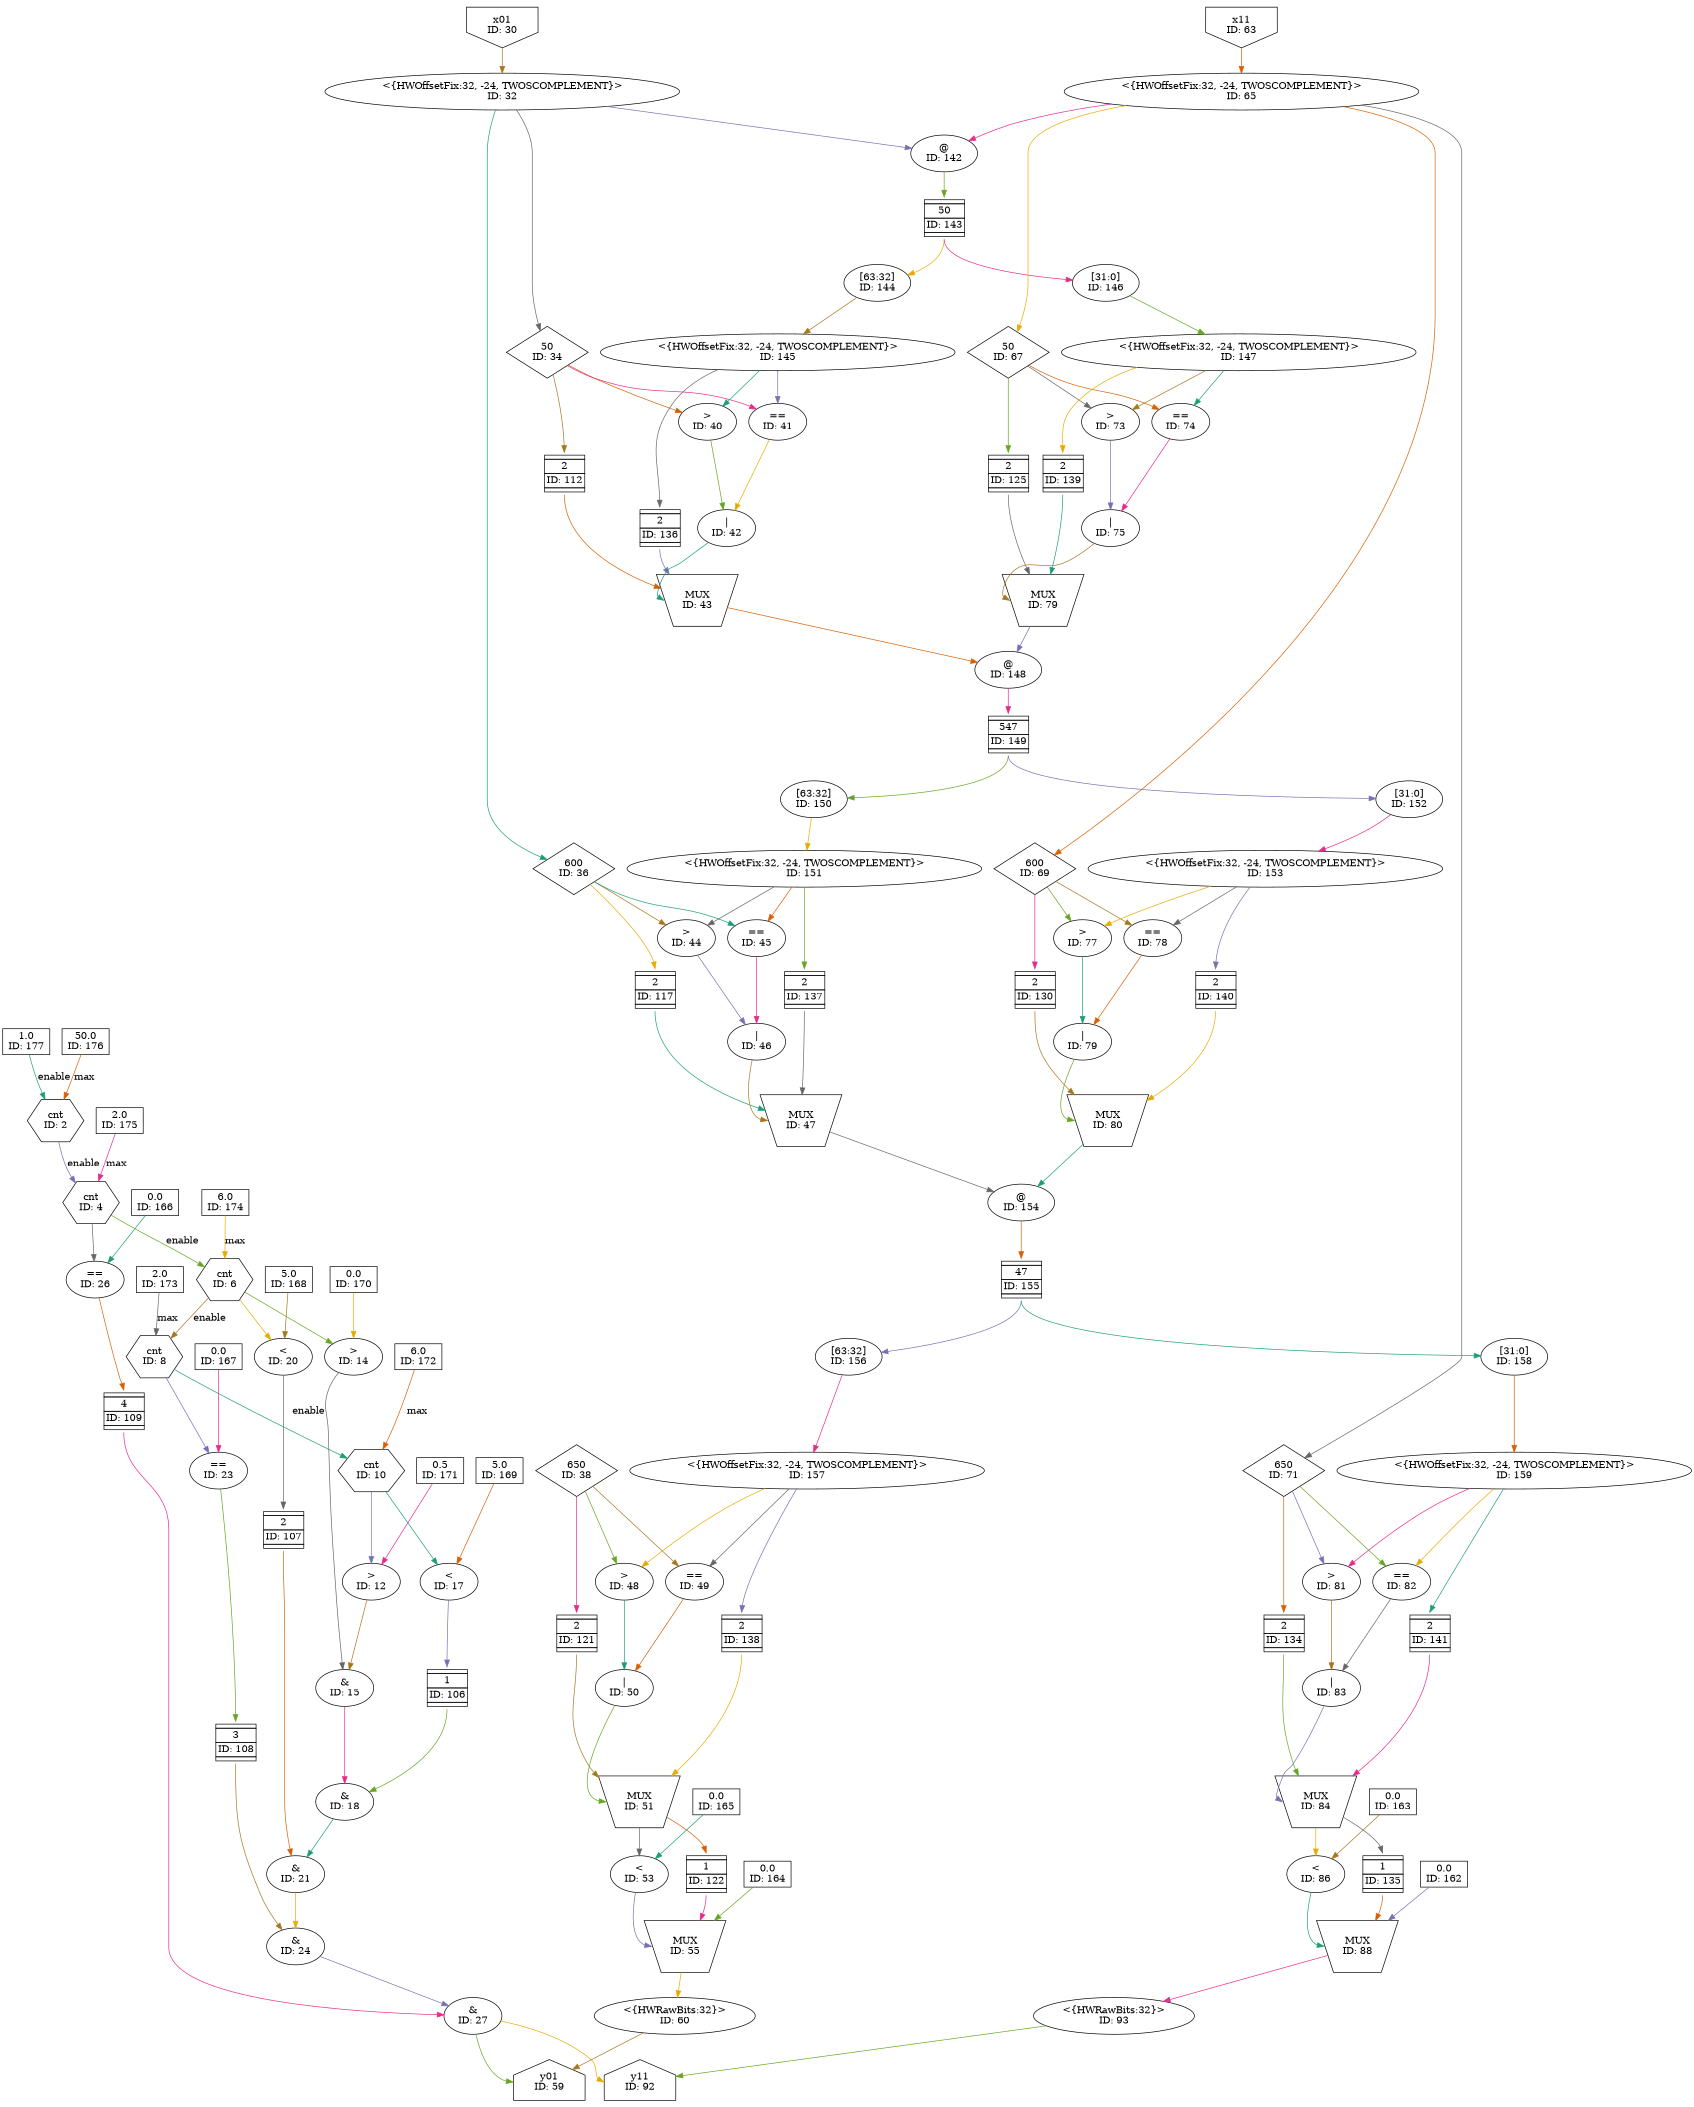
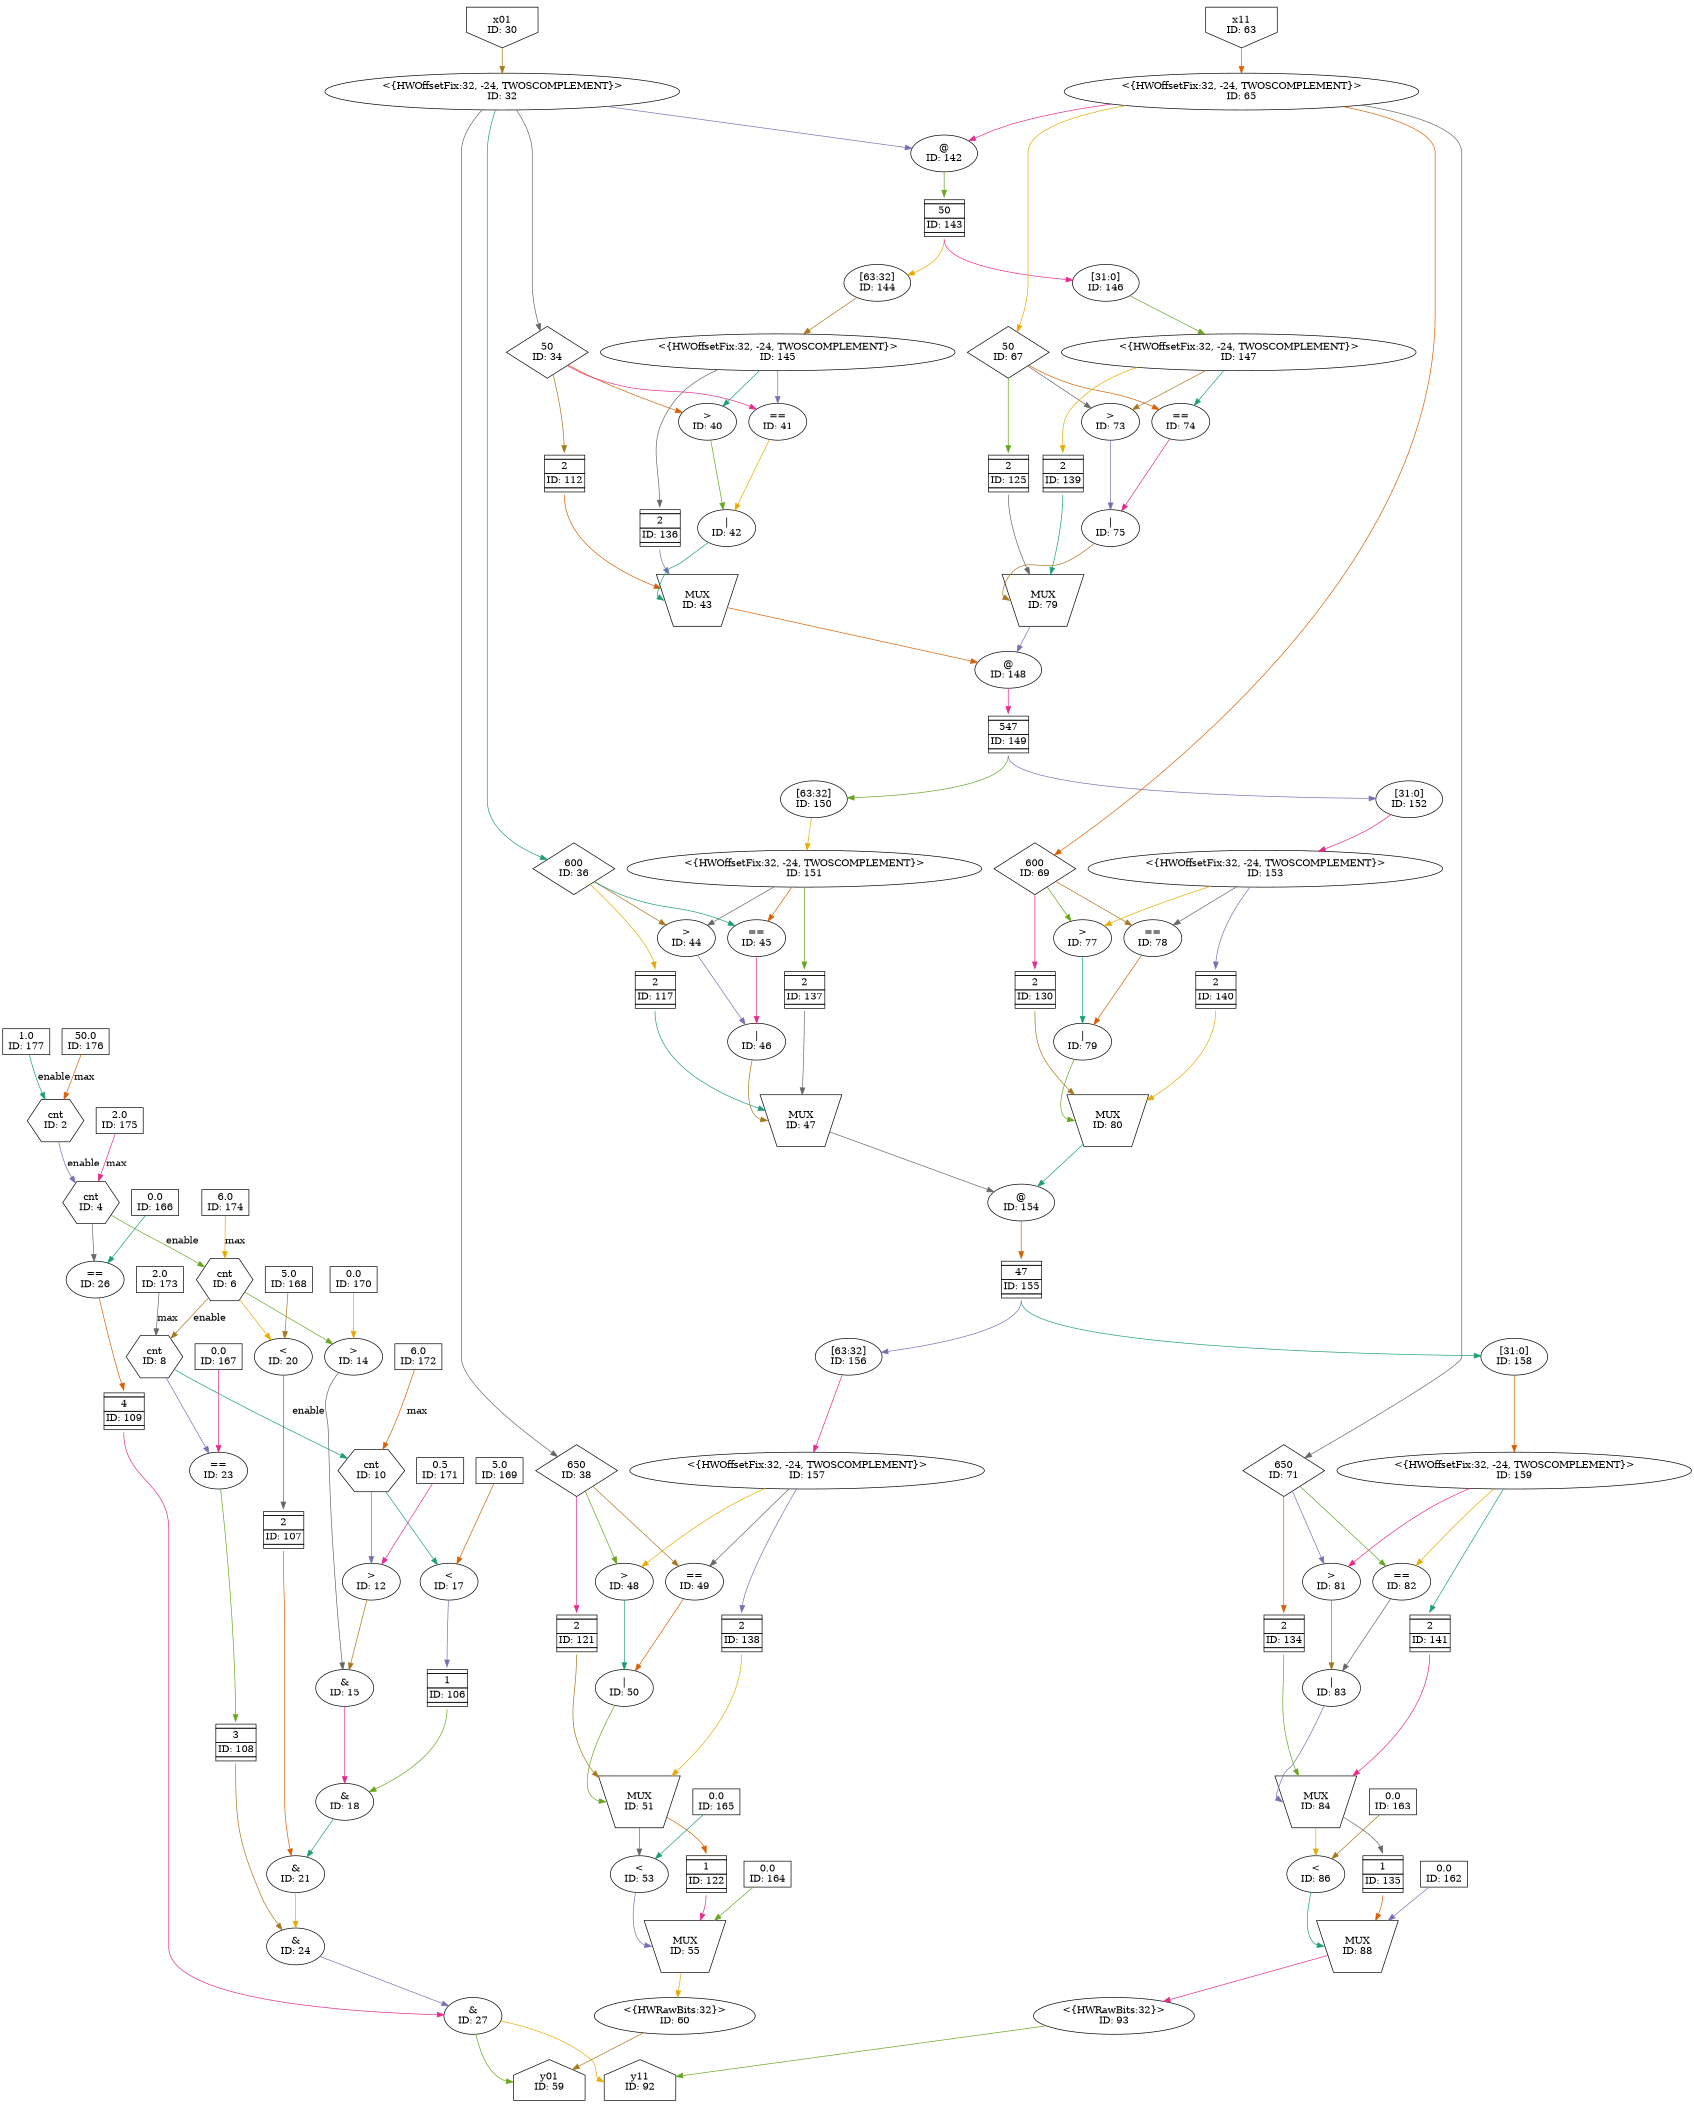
edge "<{HWOffsetFix:32, -24, TWOSCOMPLEMENT}> ID: 32" -> "650 ID: 38": added
